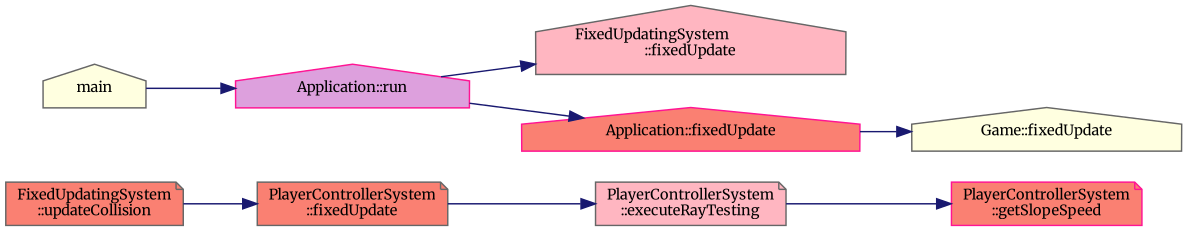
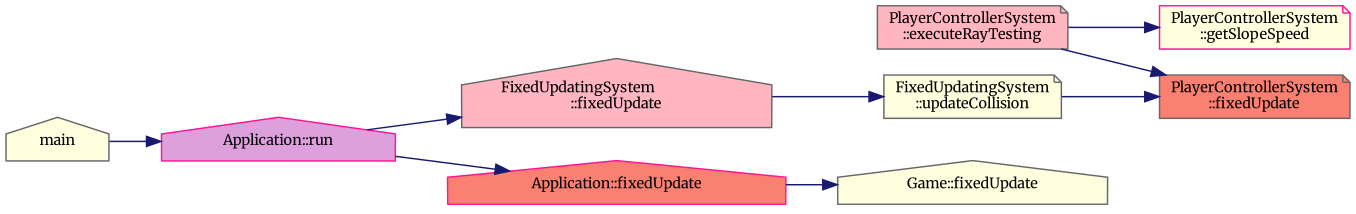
edge "FixedUpdatingSystem ::fixedUpdate" -> "FixedUpdatingSystem ::updateCollision": added
node "FixedUpdatingSystem ::updateCollision": fillcolor salmon -> lightyellow
edge "PlayerControllerSystem ::fixedUpdate" -> "PlayerControllerSystem ::executeRayTesting": reversed
node "PlayerControllerSystem ::getSlopeSpeed": fillcolor salmon -> lightyellow
